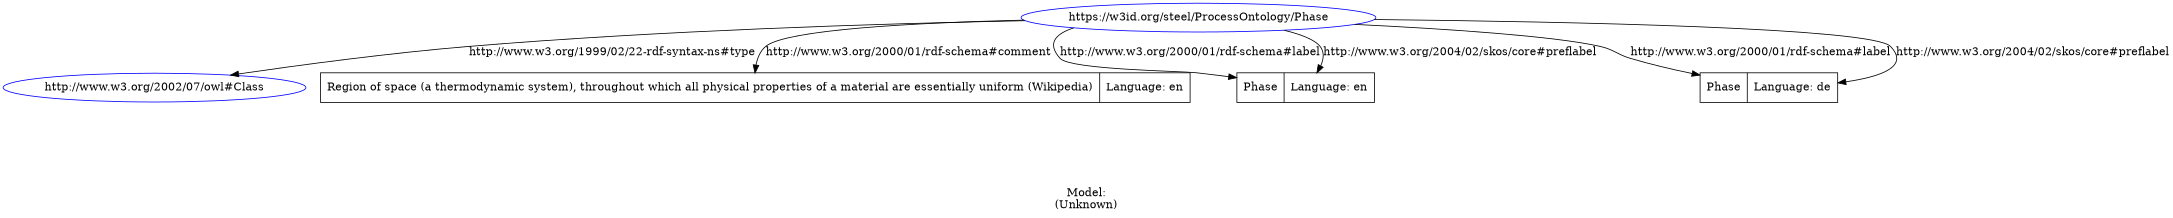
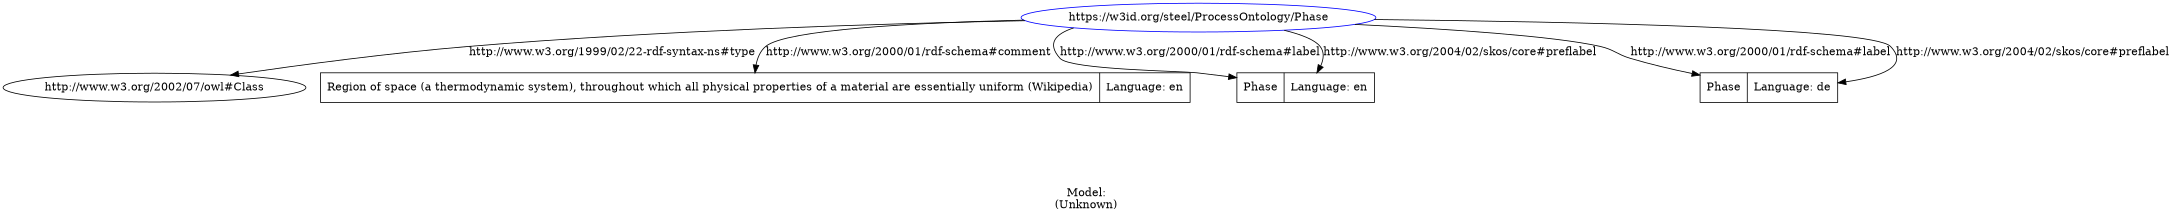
node "http://www.w3.org/2002/07/owl#Class": color blue -> black
